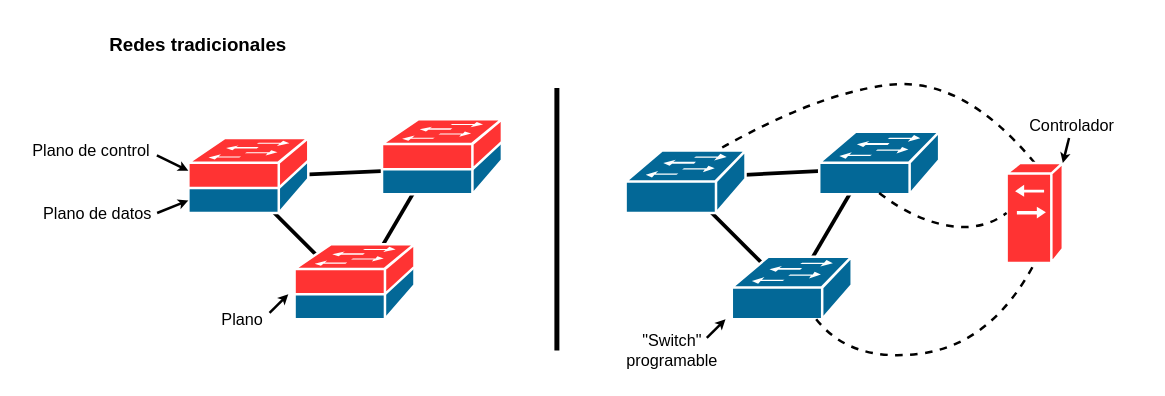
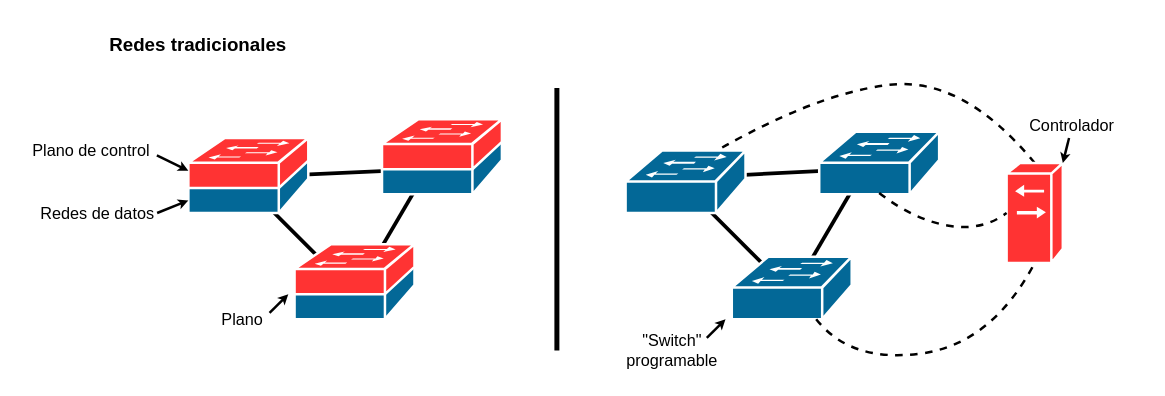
node "Plano de datos": label "Plano de datos" -> "Redes de datos"
